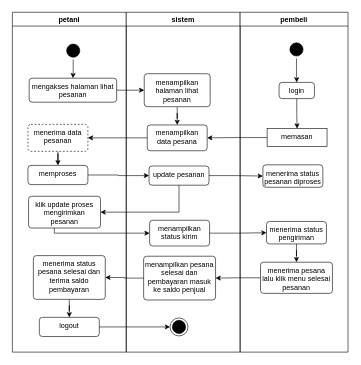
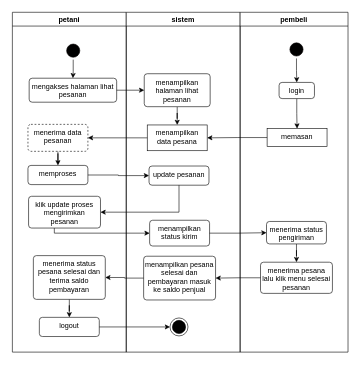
node "menampilkan data pesana": shape rounded rectangle -> rectangle
edge "update pesanan" -> "menerima status pesanan diproses": removed
node "menerima status pesanan diproses": removed
